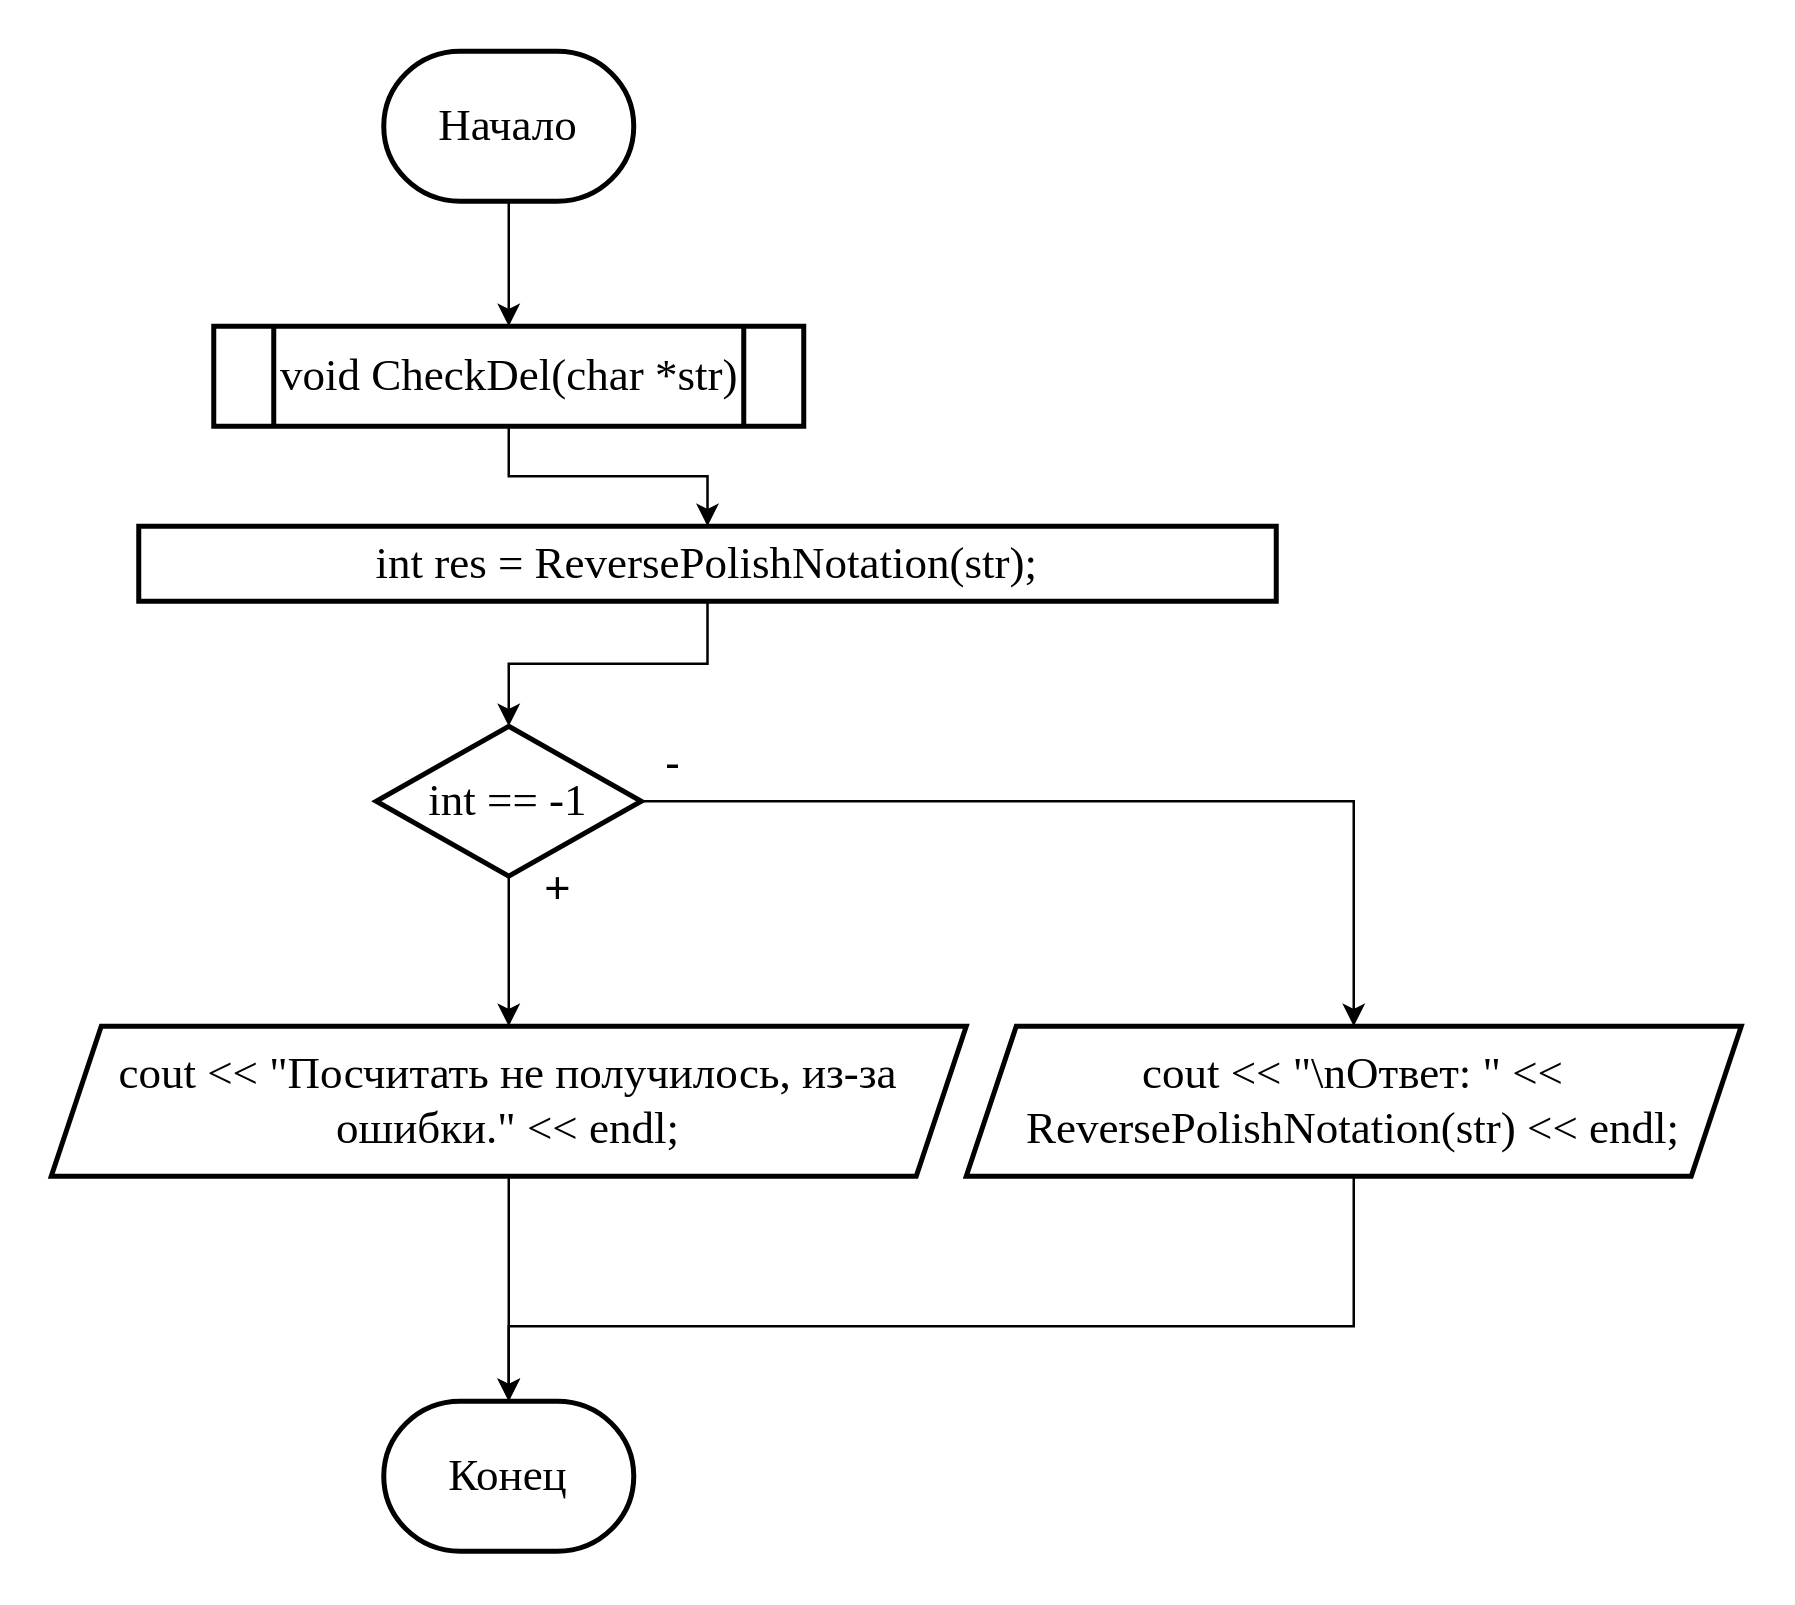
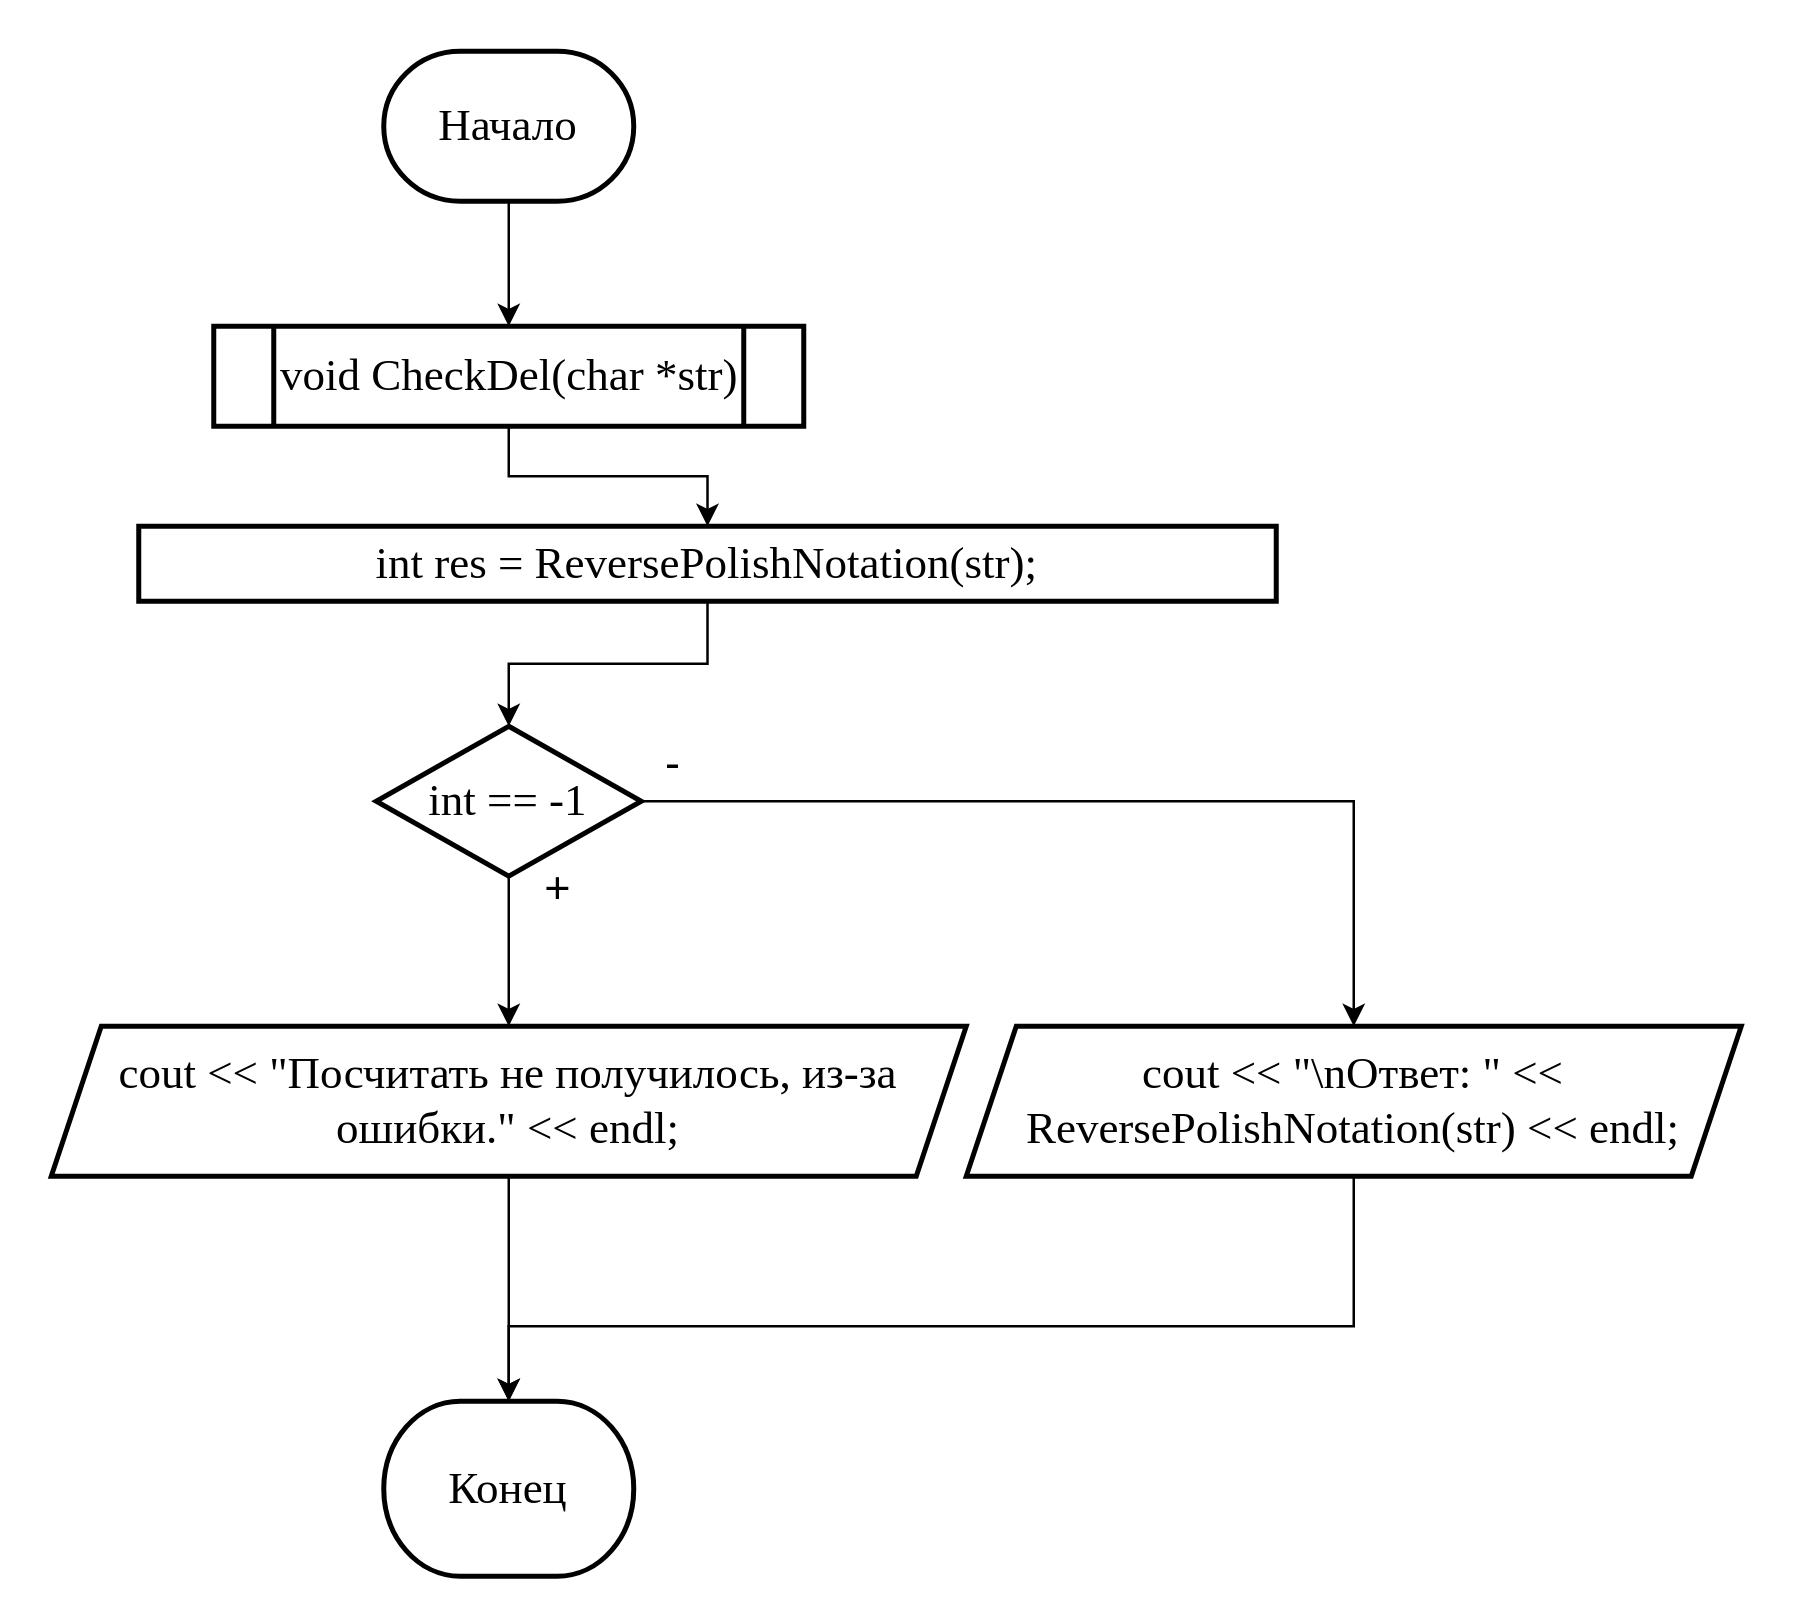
node "Конец": size 250x150 -> 250x175
